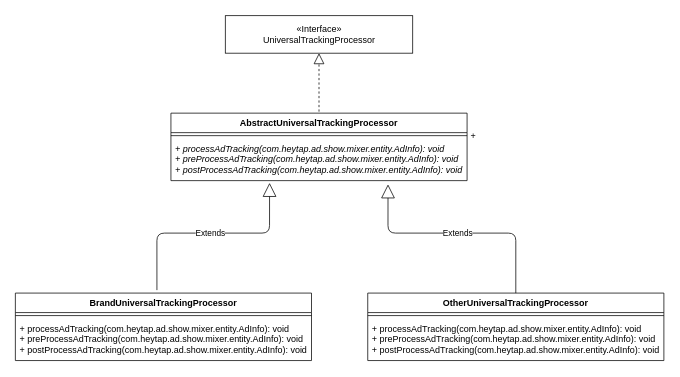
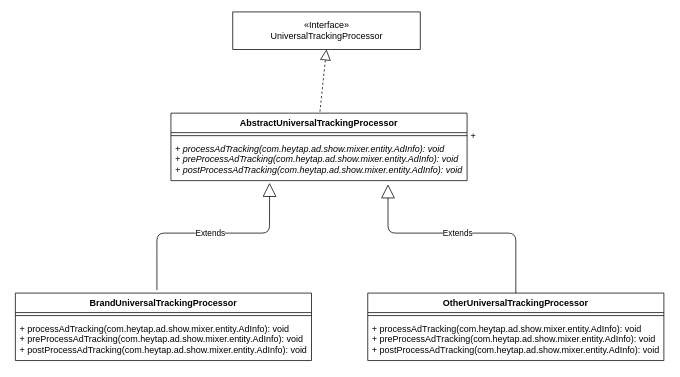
node "«Interface» UniversalTrackingProcessor": moved (319, 34) -> (327, 30)
